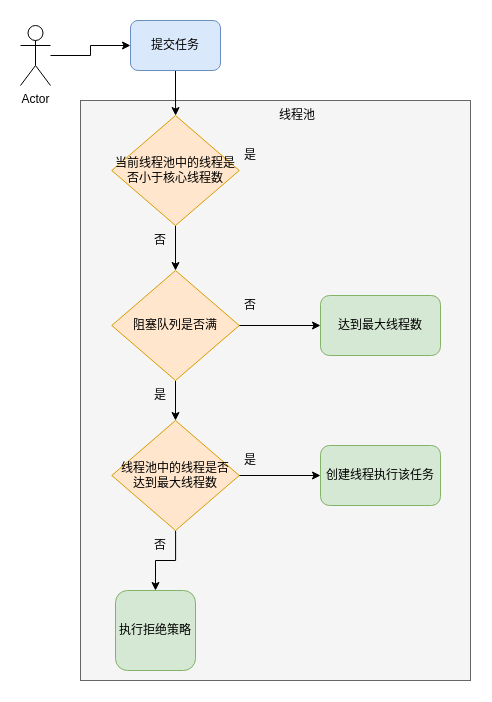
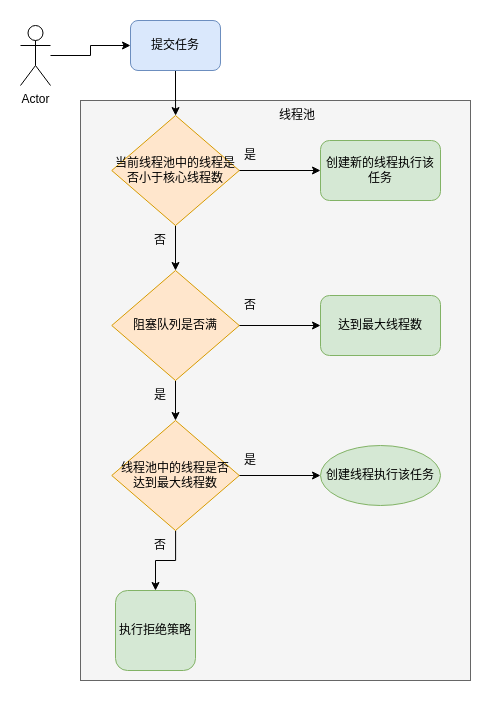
edge "当前线程池中的线程是否小于核心线程数" -> "创建新的线程执行该任务": added
node "创建新的线程执行该任务": added
node "创建线程执行该任务": shape rounded rectangle -> ellipse
